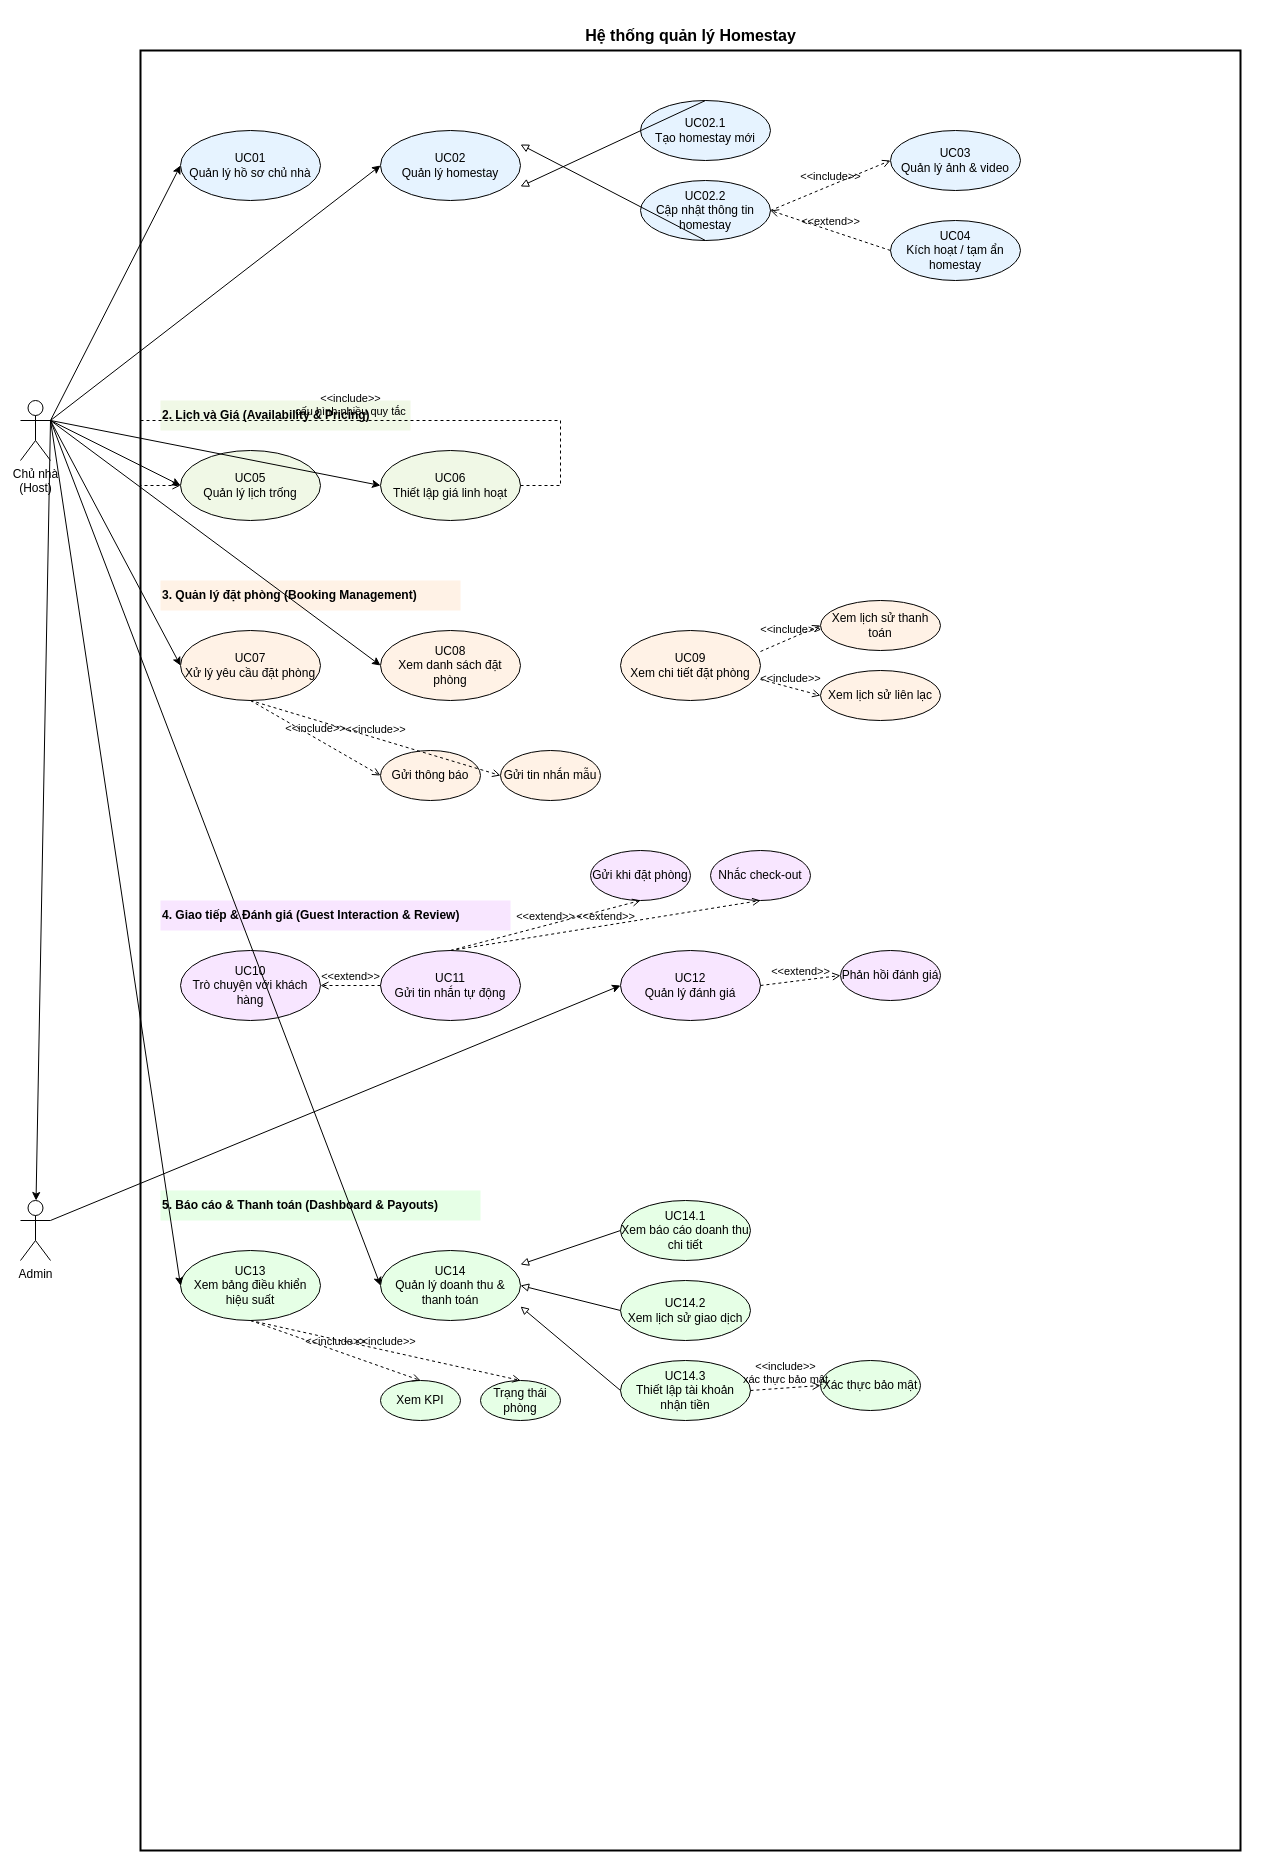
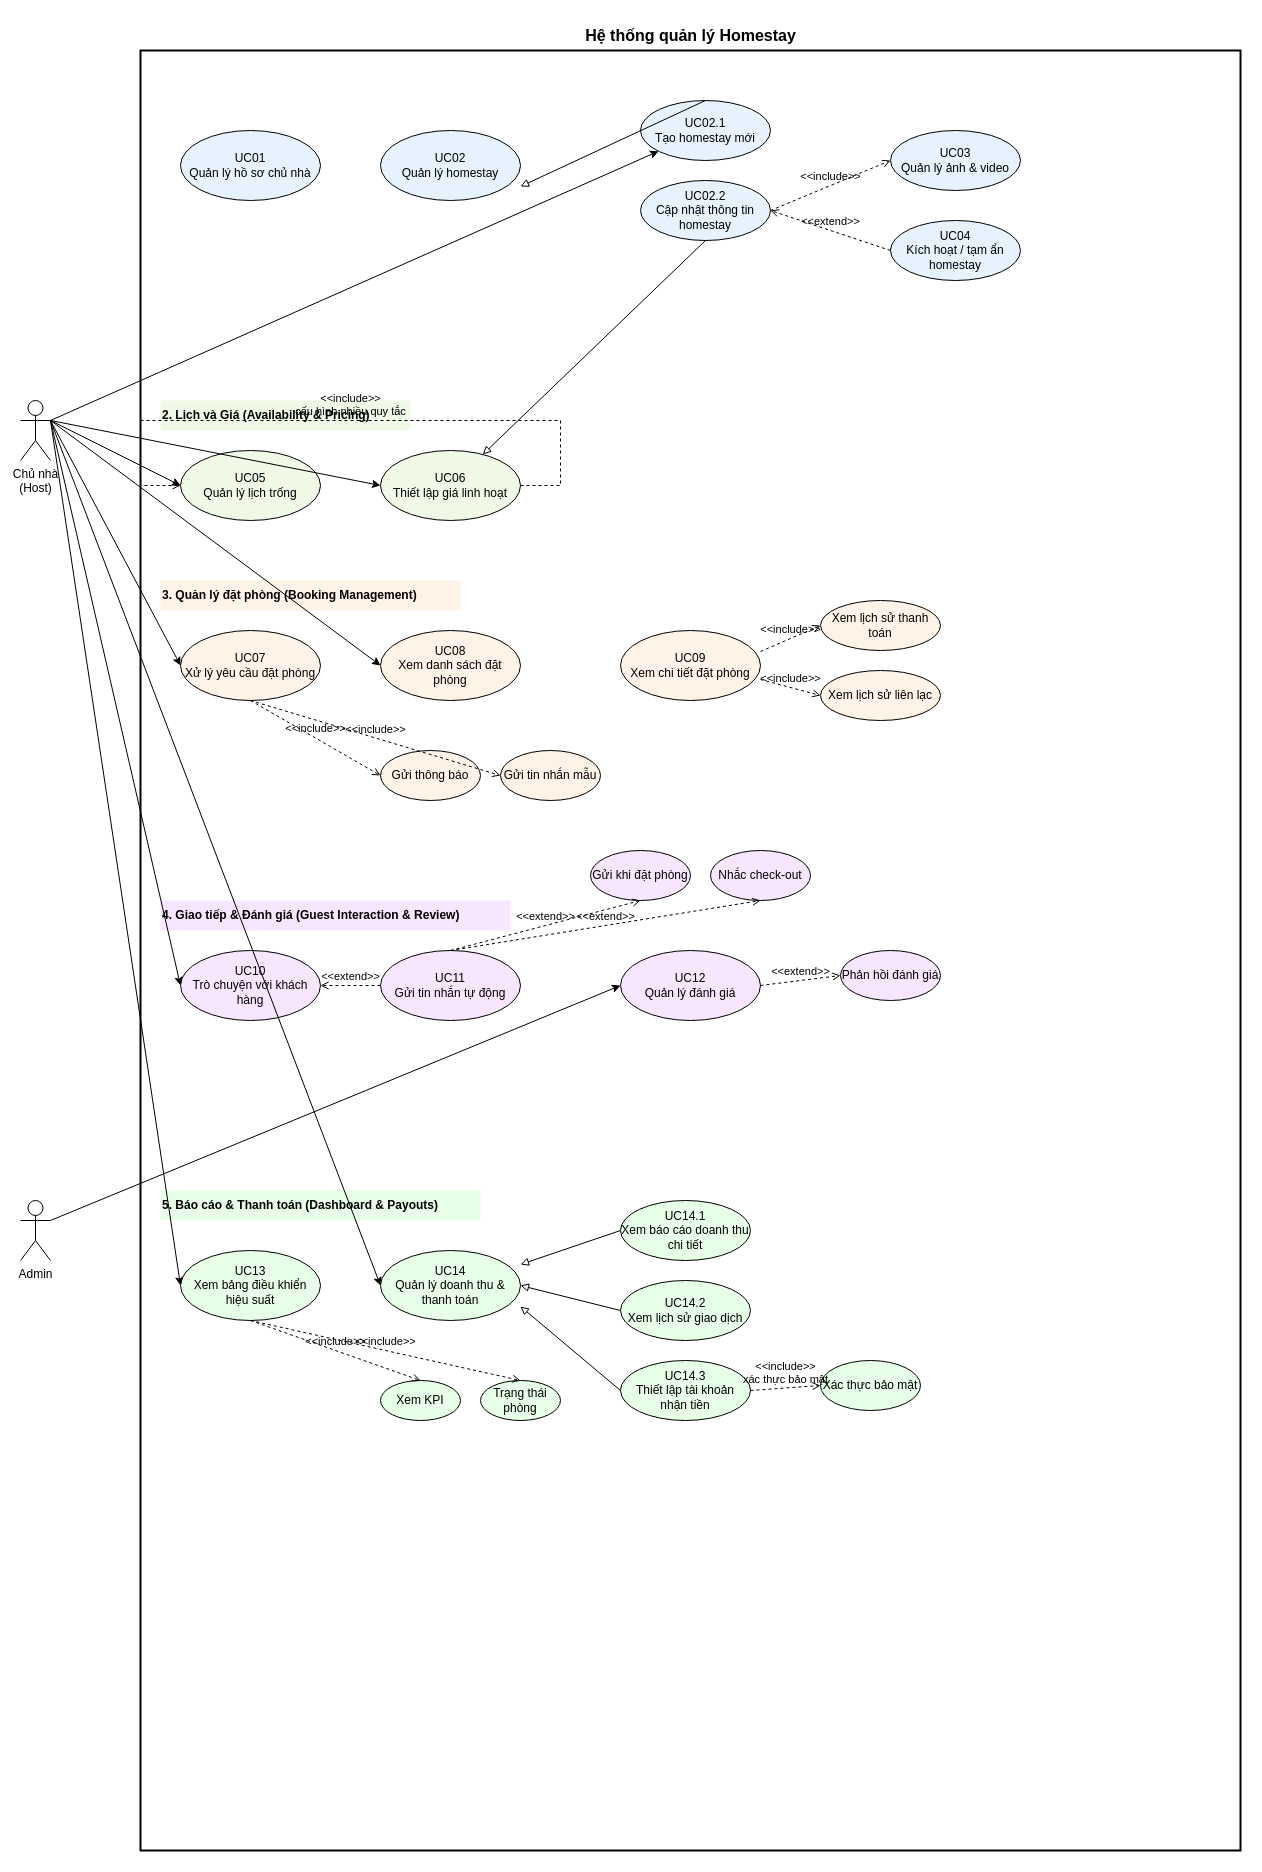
edge "UC02.2 Cập nhật thông tin homestay" -> "UC02 Quản lý homestay": now "UC02.2 Cập nhật thông tin homestay" -> "UC06 Thiết lập giá linh hoạt"
edge "Chủ nhà (Host)" -> "UC01 Quản lý hồ sơ chủ nhà": now "Chủ nhà (Host)" -> "UC02.1 Tạo homestay mới"
edge "Chủ nhà (Host)" -> "UC02 Quản lý homestay": removed
edge "Chủ nhà (Host)" -> "Admin": now "Chủ nhà (Host)" -> "UC10 Trò chuyện với khách hàng"
